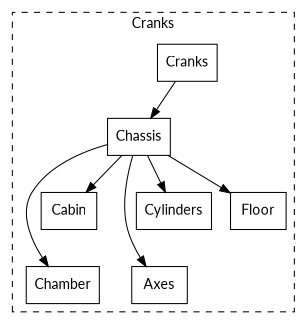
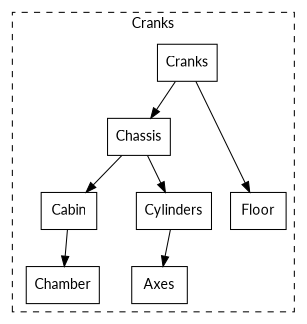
edge "Chassis" -> "Floor": now "Cranks" -> "Floor"
edge "Chassis" -> "Chamber": now "Cabin" -> "Chamber"
edge "Chassis" -> "Axes": now "Cylinders" -> "Axes"
